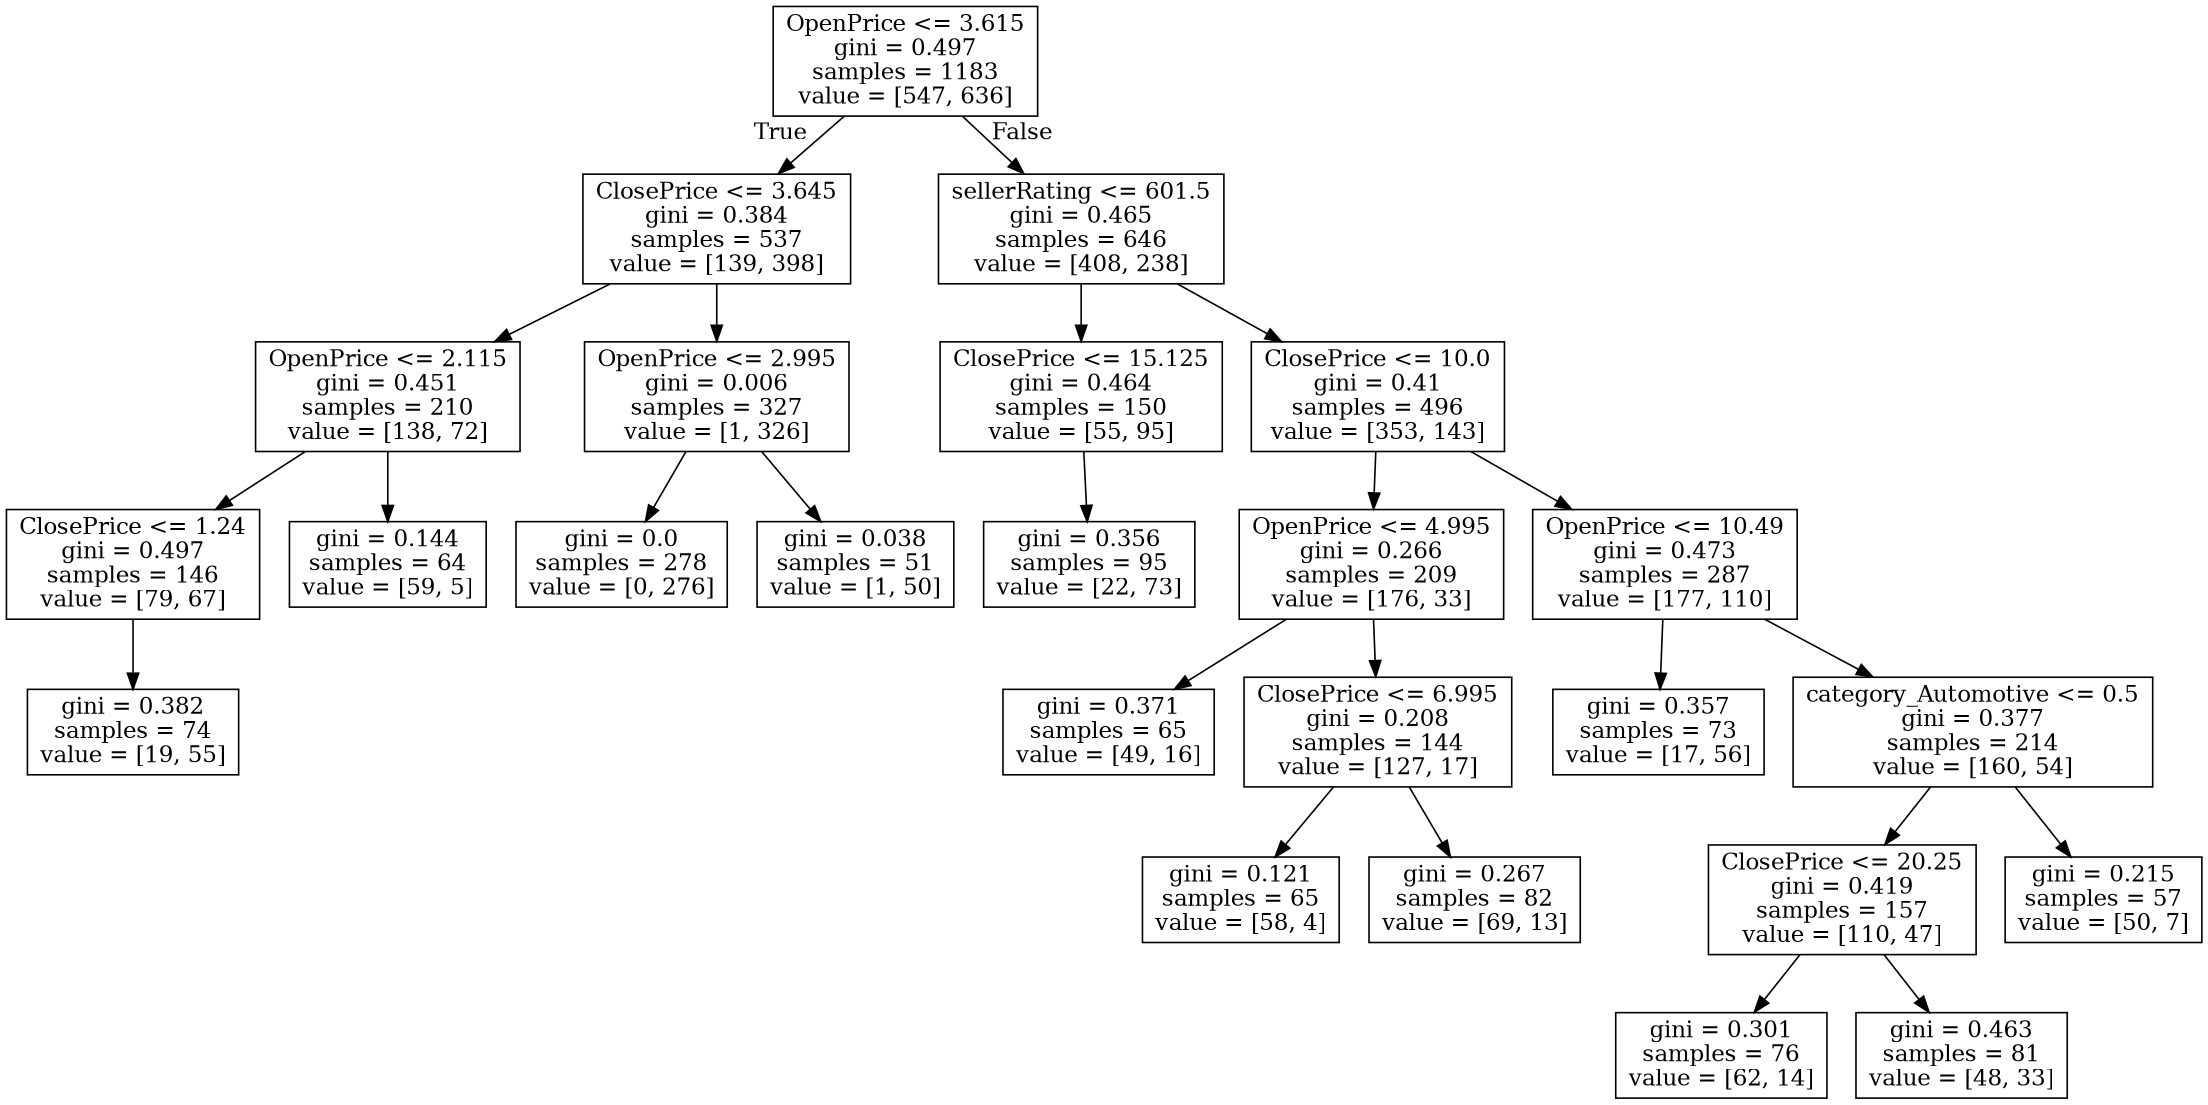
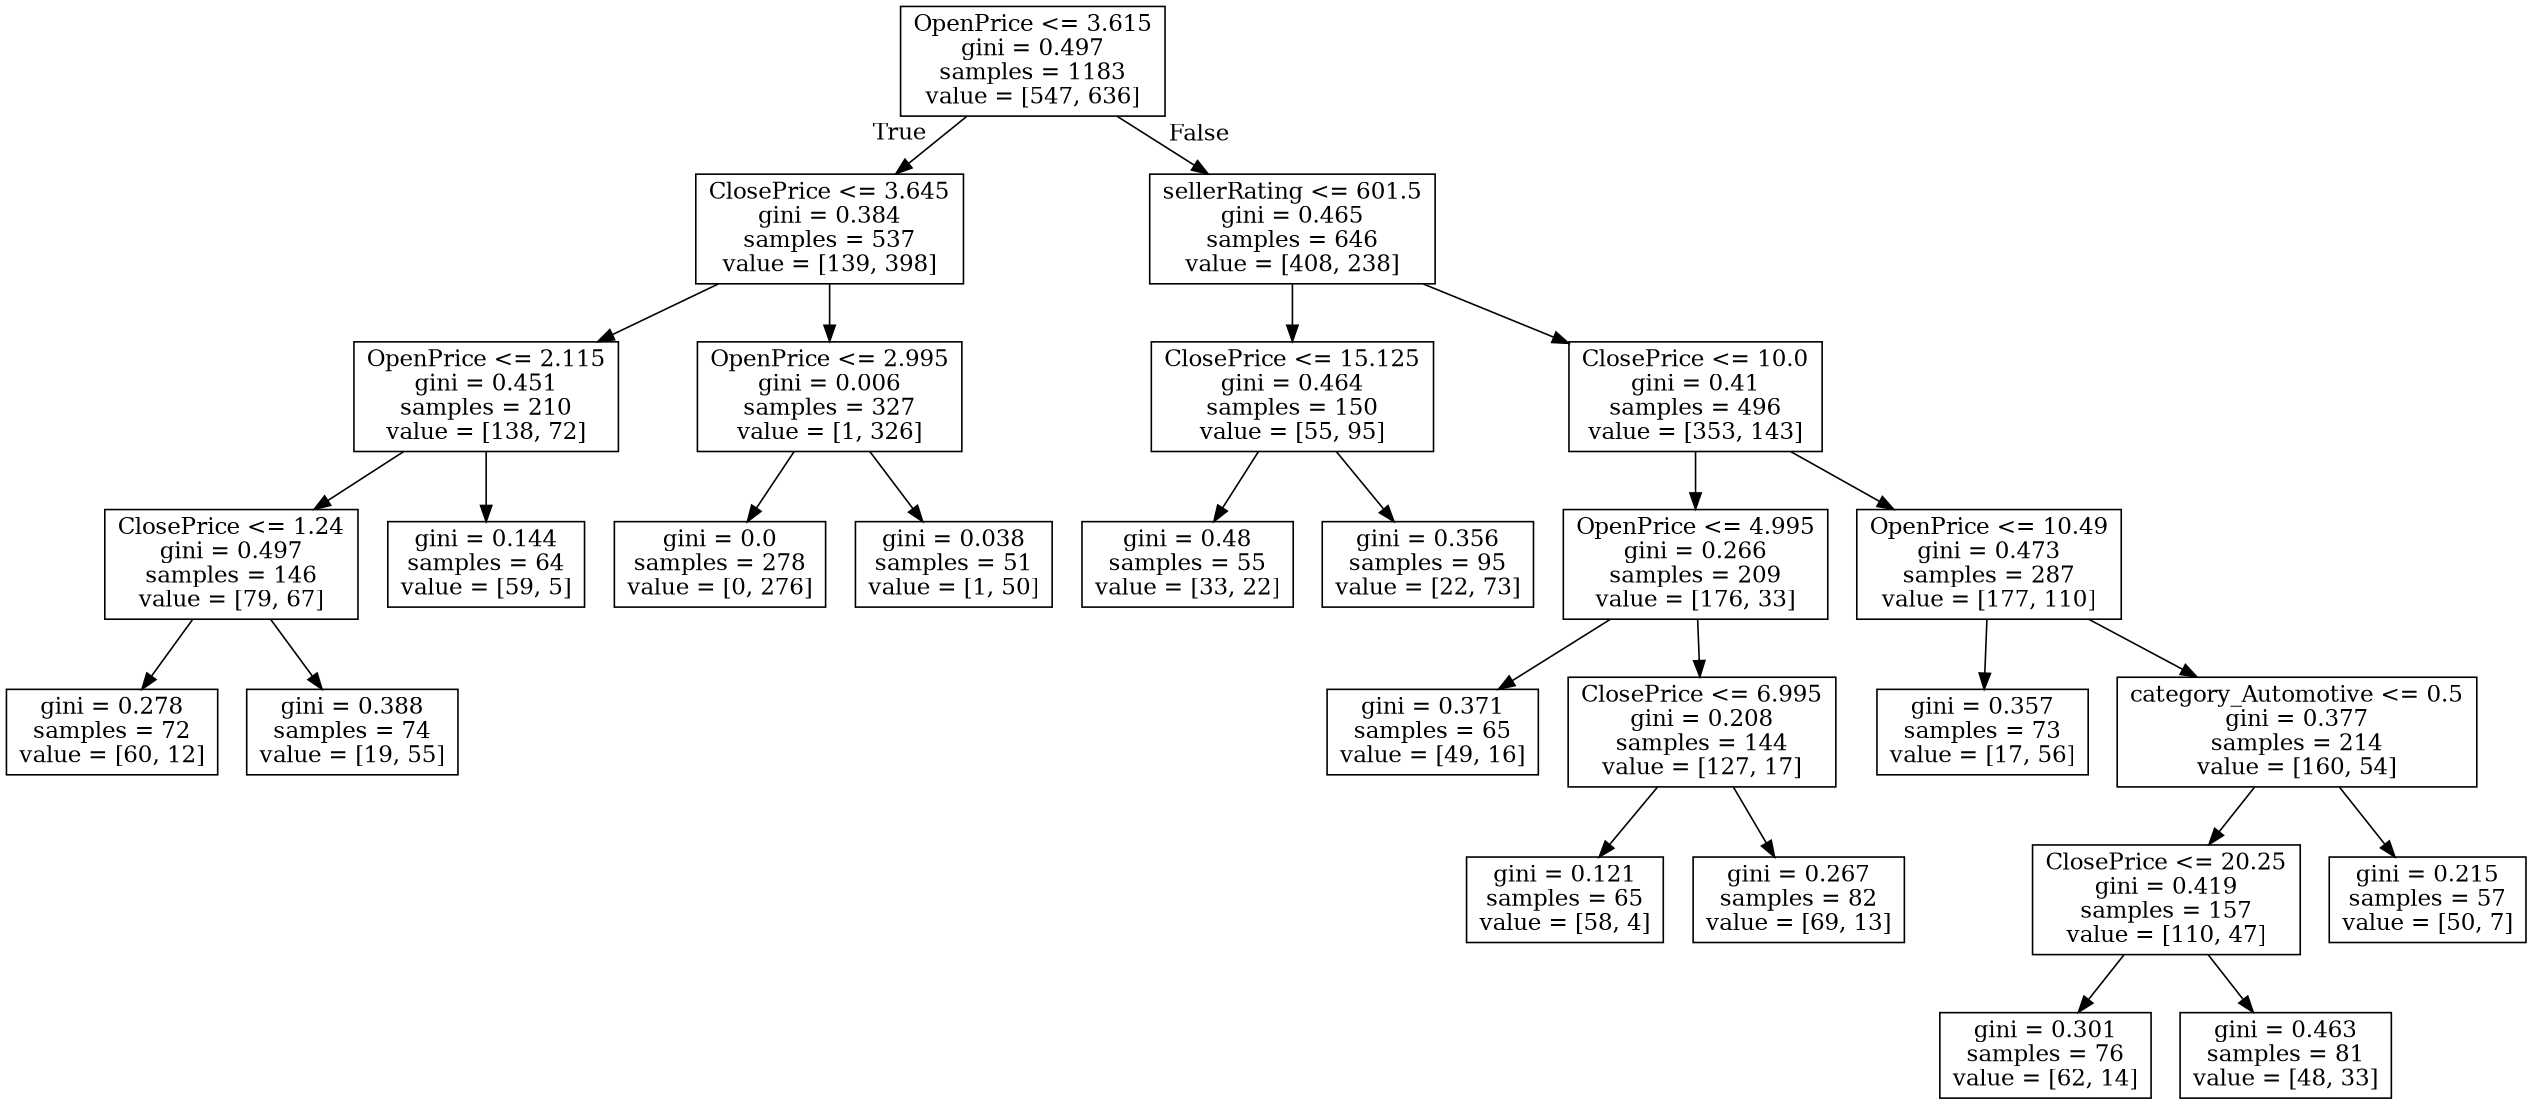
node "gini = 0.48 samples = 55 value = [33, 22]": added
node "gini = 0.278 samples = 72 value = [60, 12]": added
node "gini = 0.382 samples = 74 value = [19, 55]": label "gini = 0.382 samples = 74 value = [19, 55]" -> "gini = 0.388 samples = 74 value = [19, 55]"
